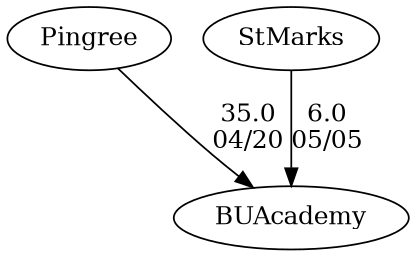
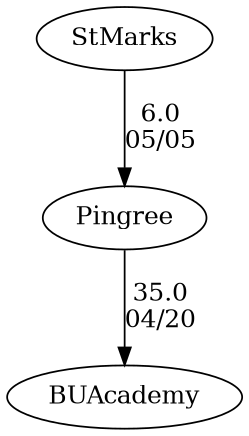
edge "StMarks" -> "BUAcademy": now "StMarks" -> "Pingree"
